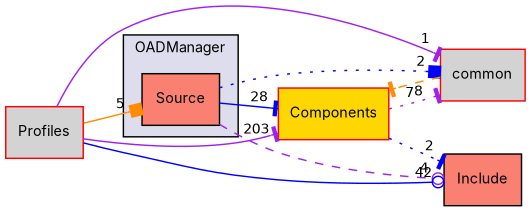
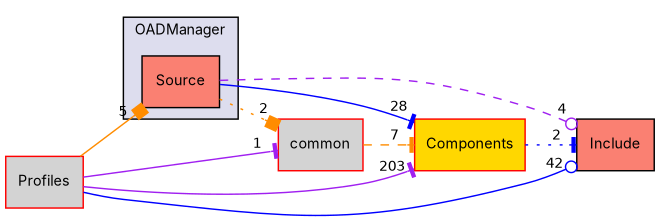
edge "Source" -> "common": color blue -> darkorange
edge "Components" -> "common": removed
